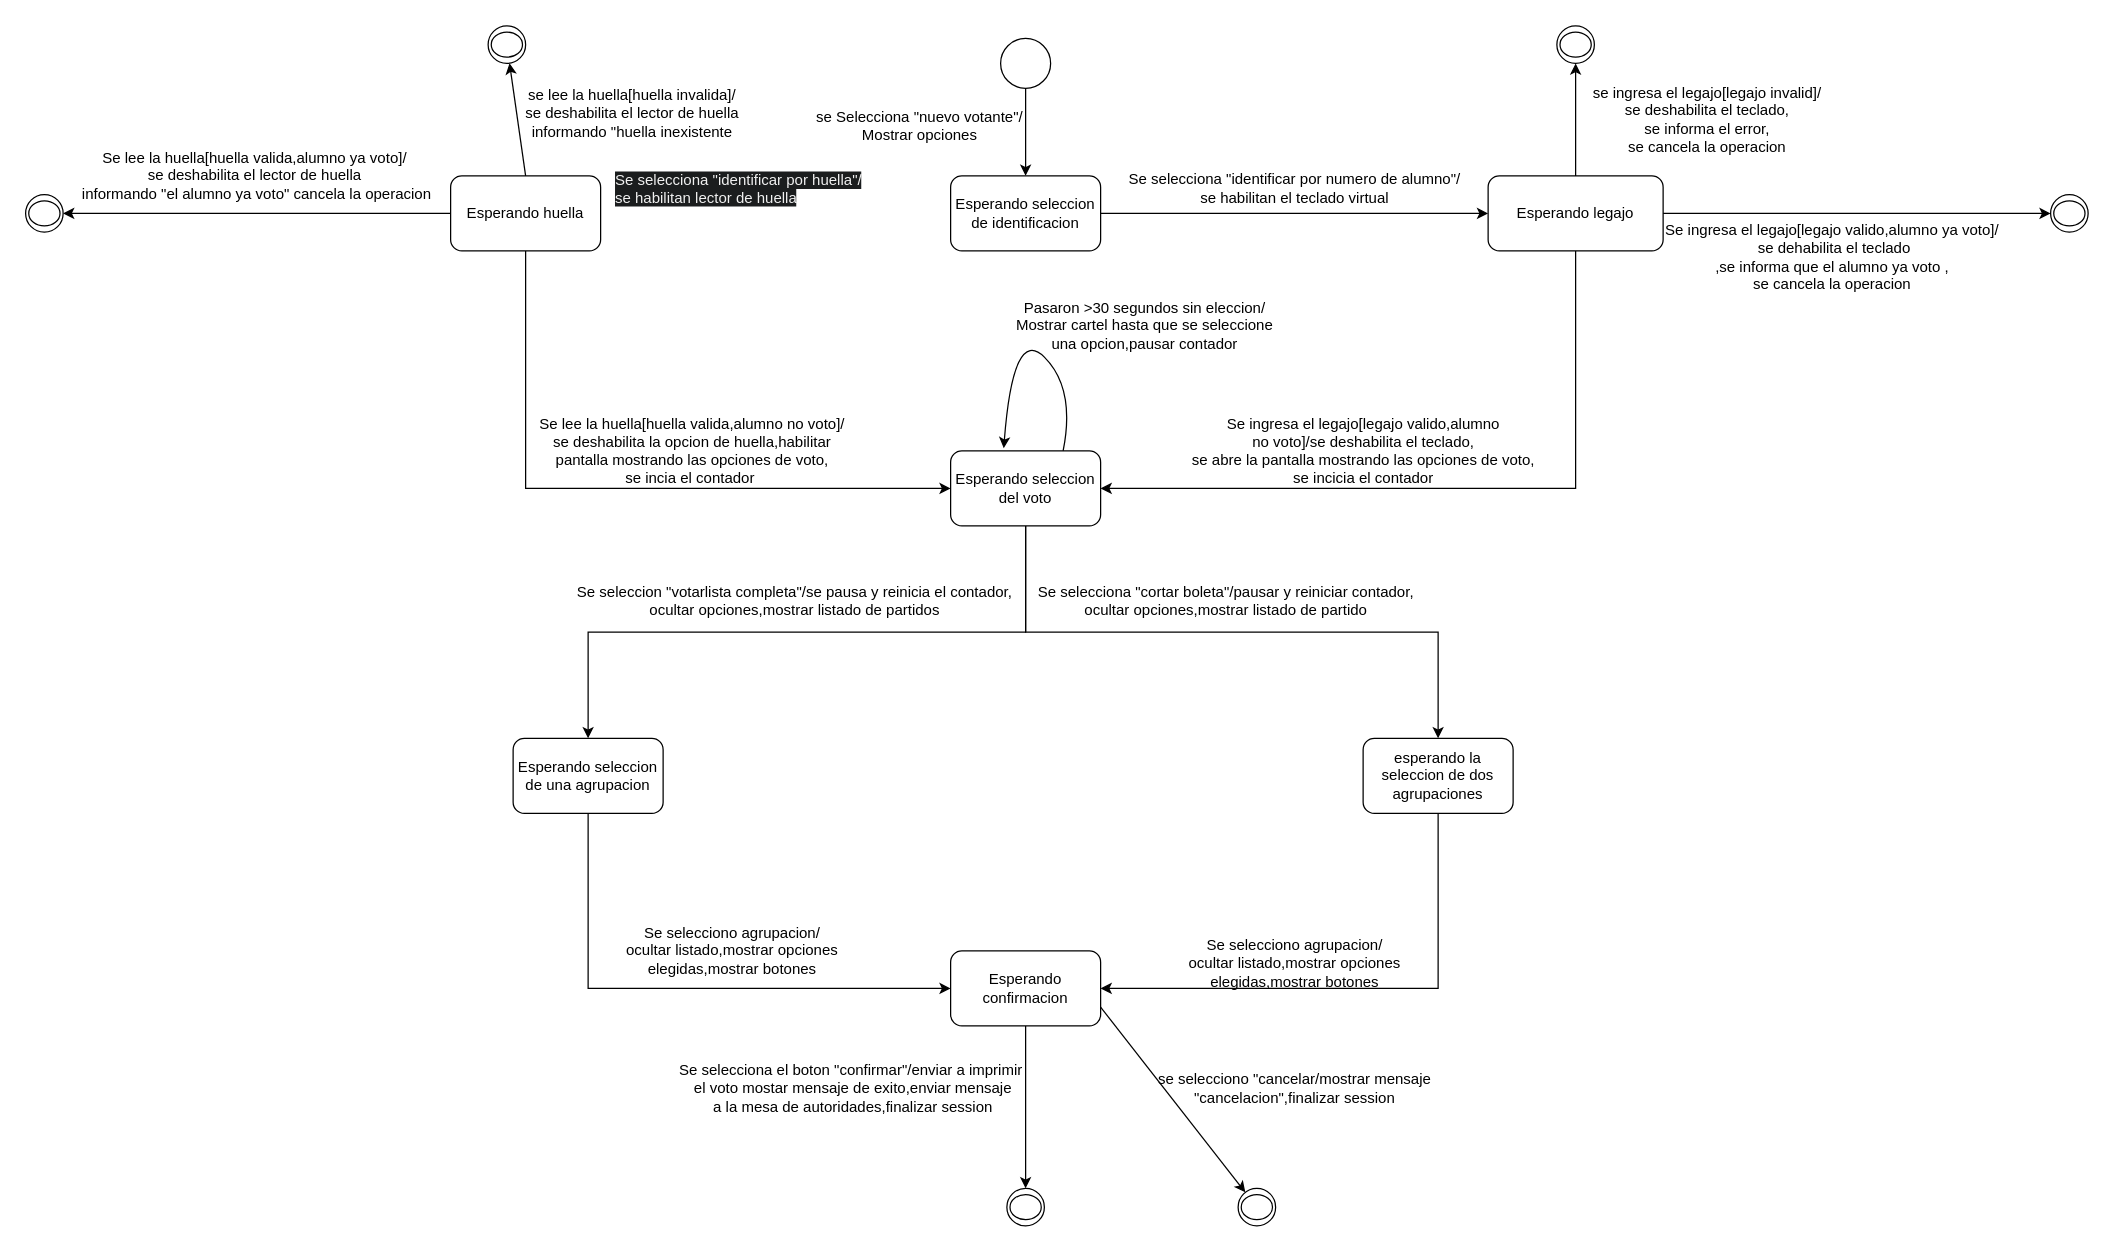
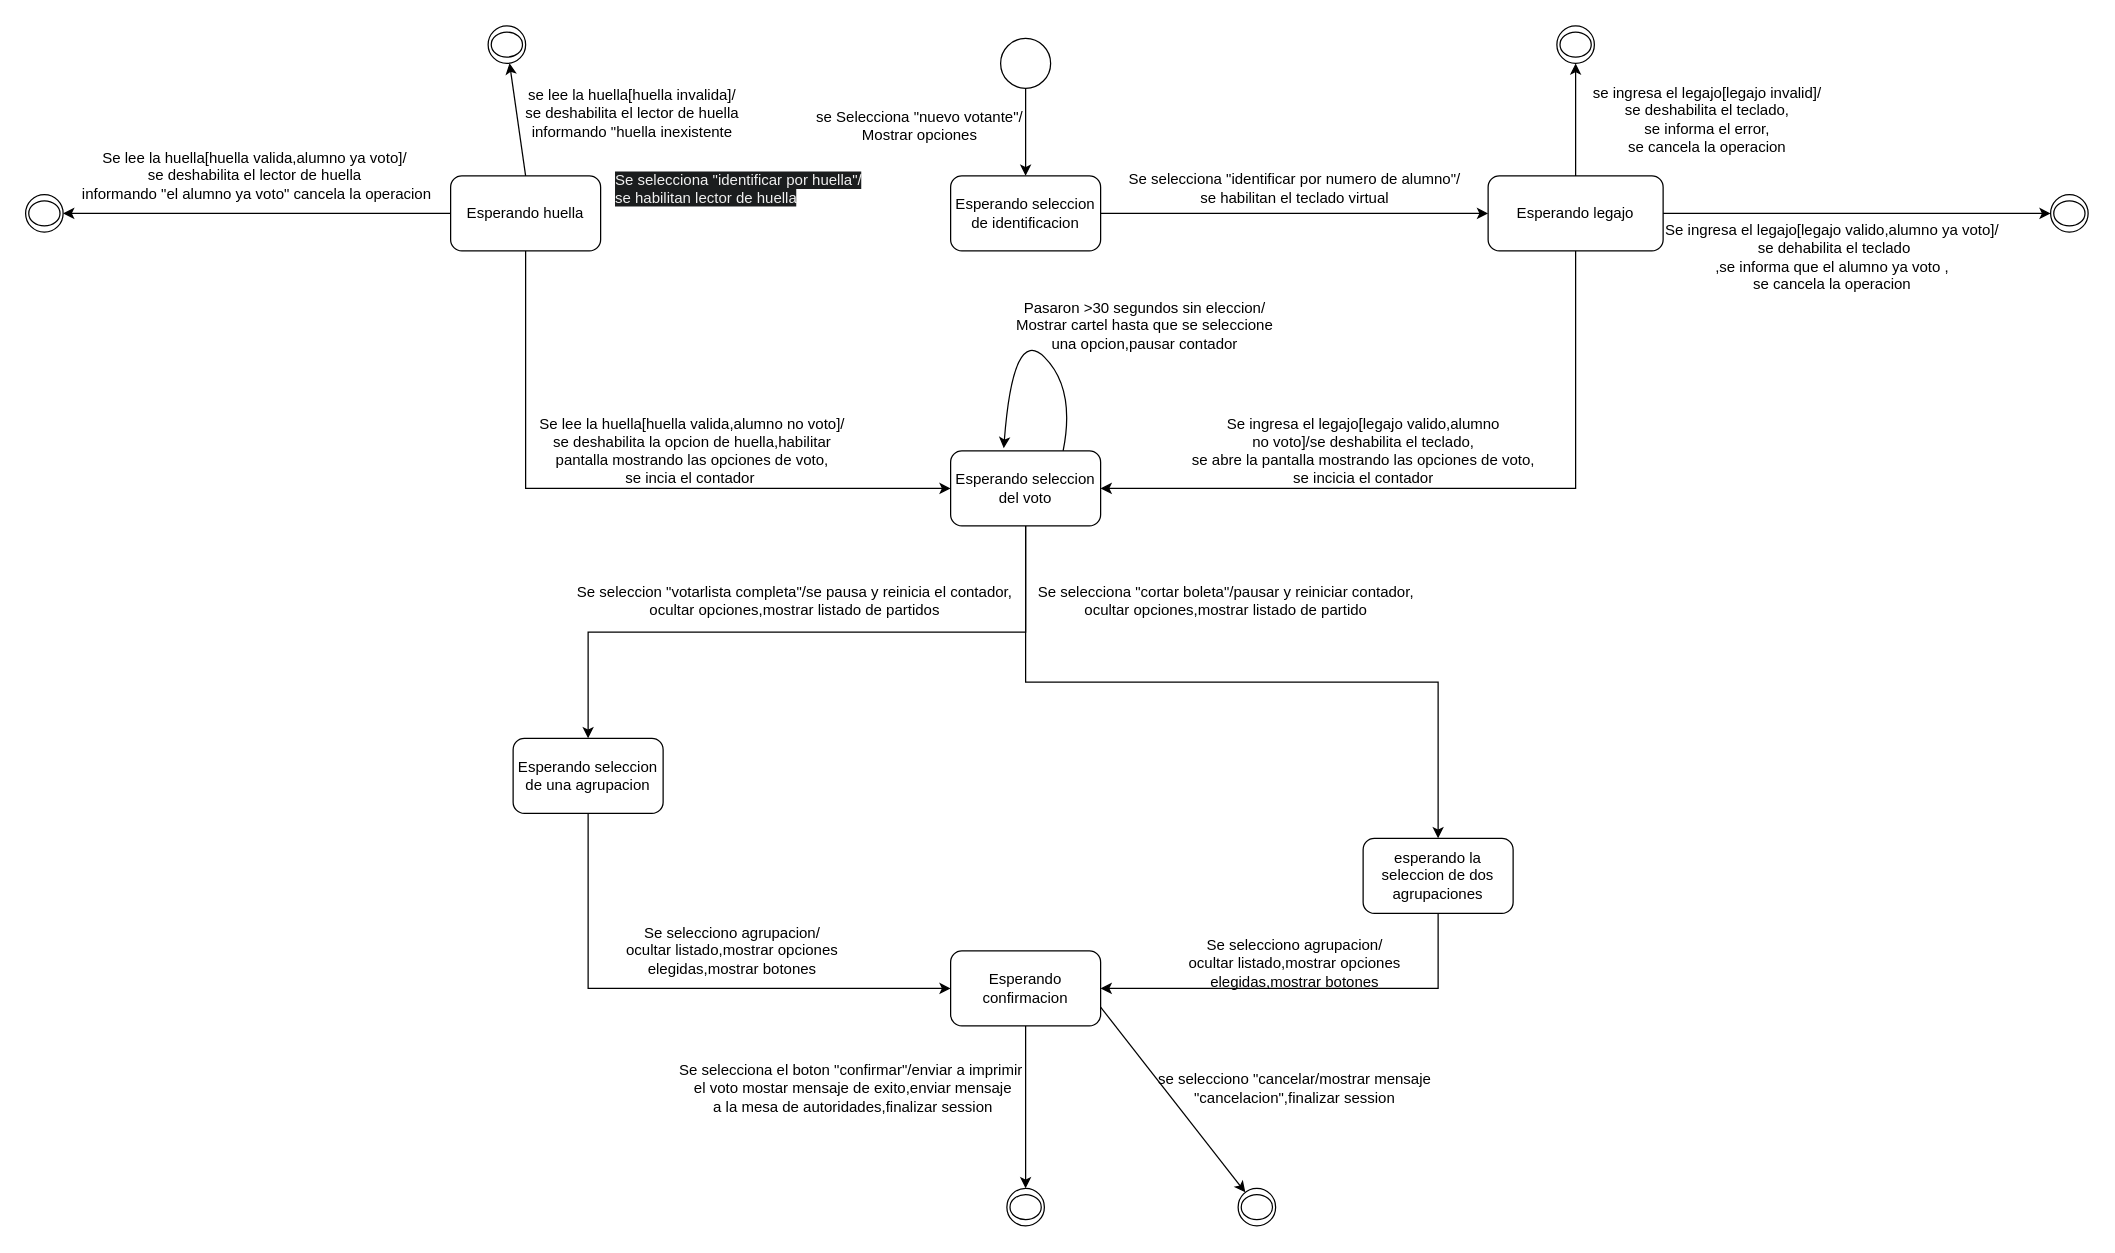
node "esperando la seleccion de dos agrupaciones": moved (1438, 776) -> (1438, 876)
